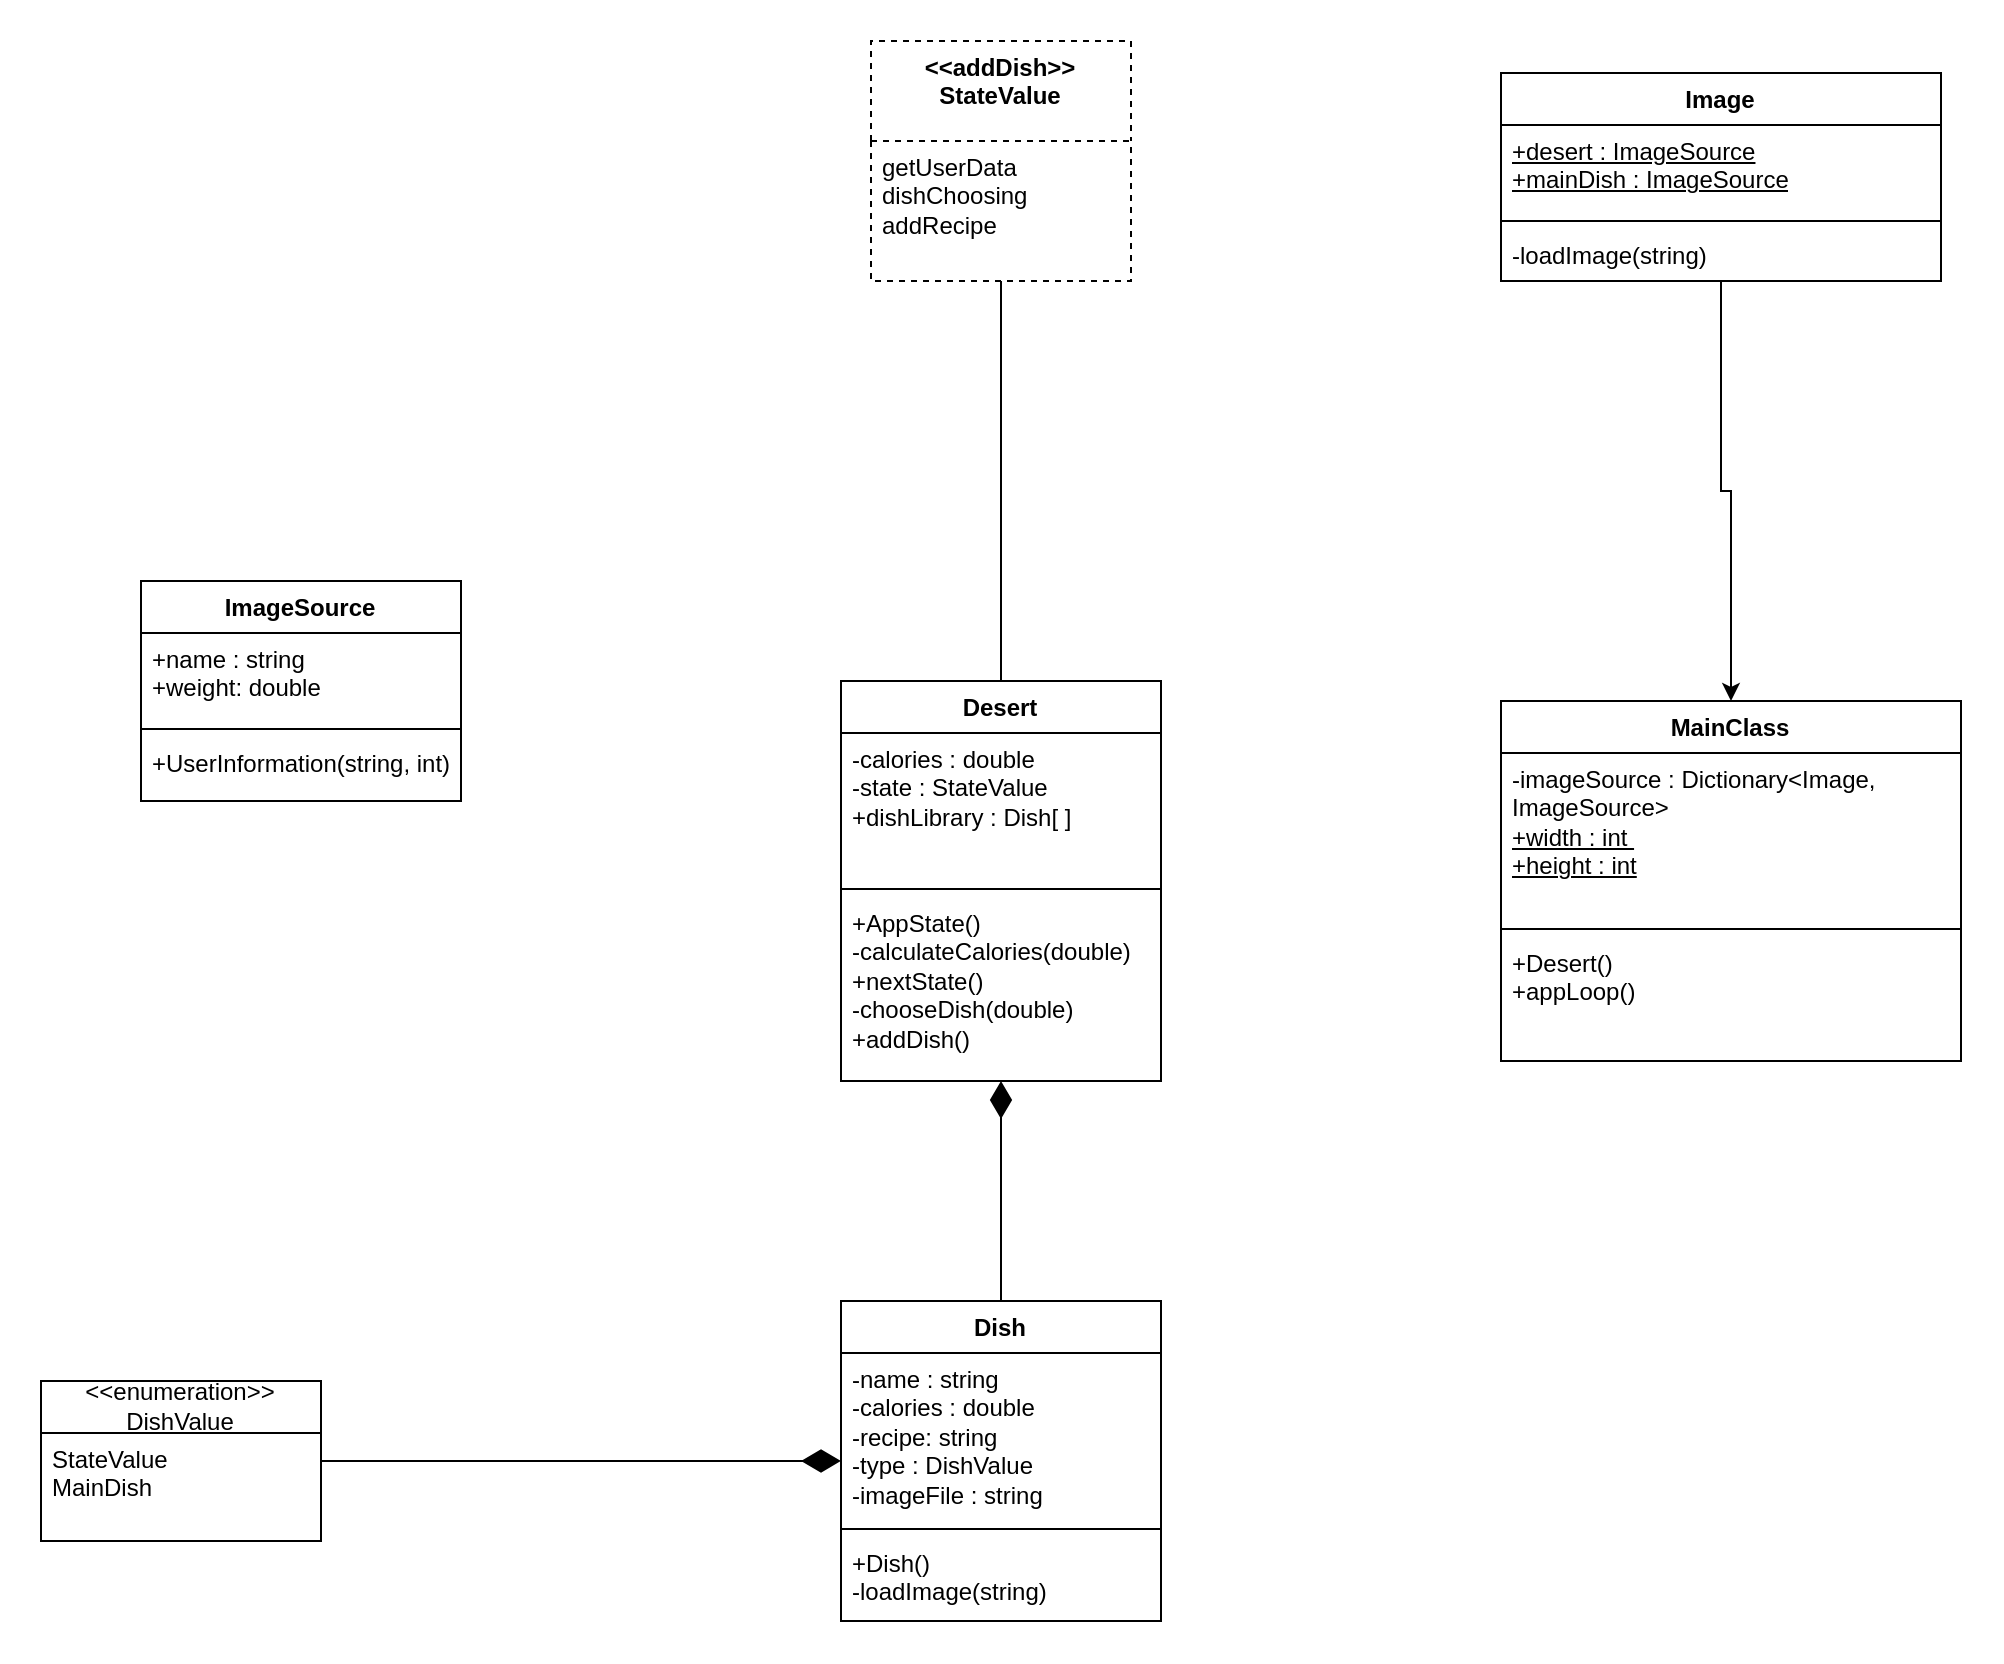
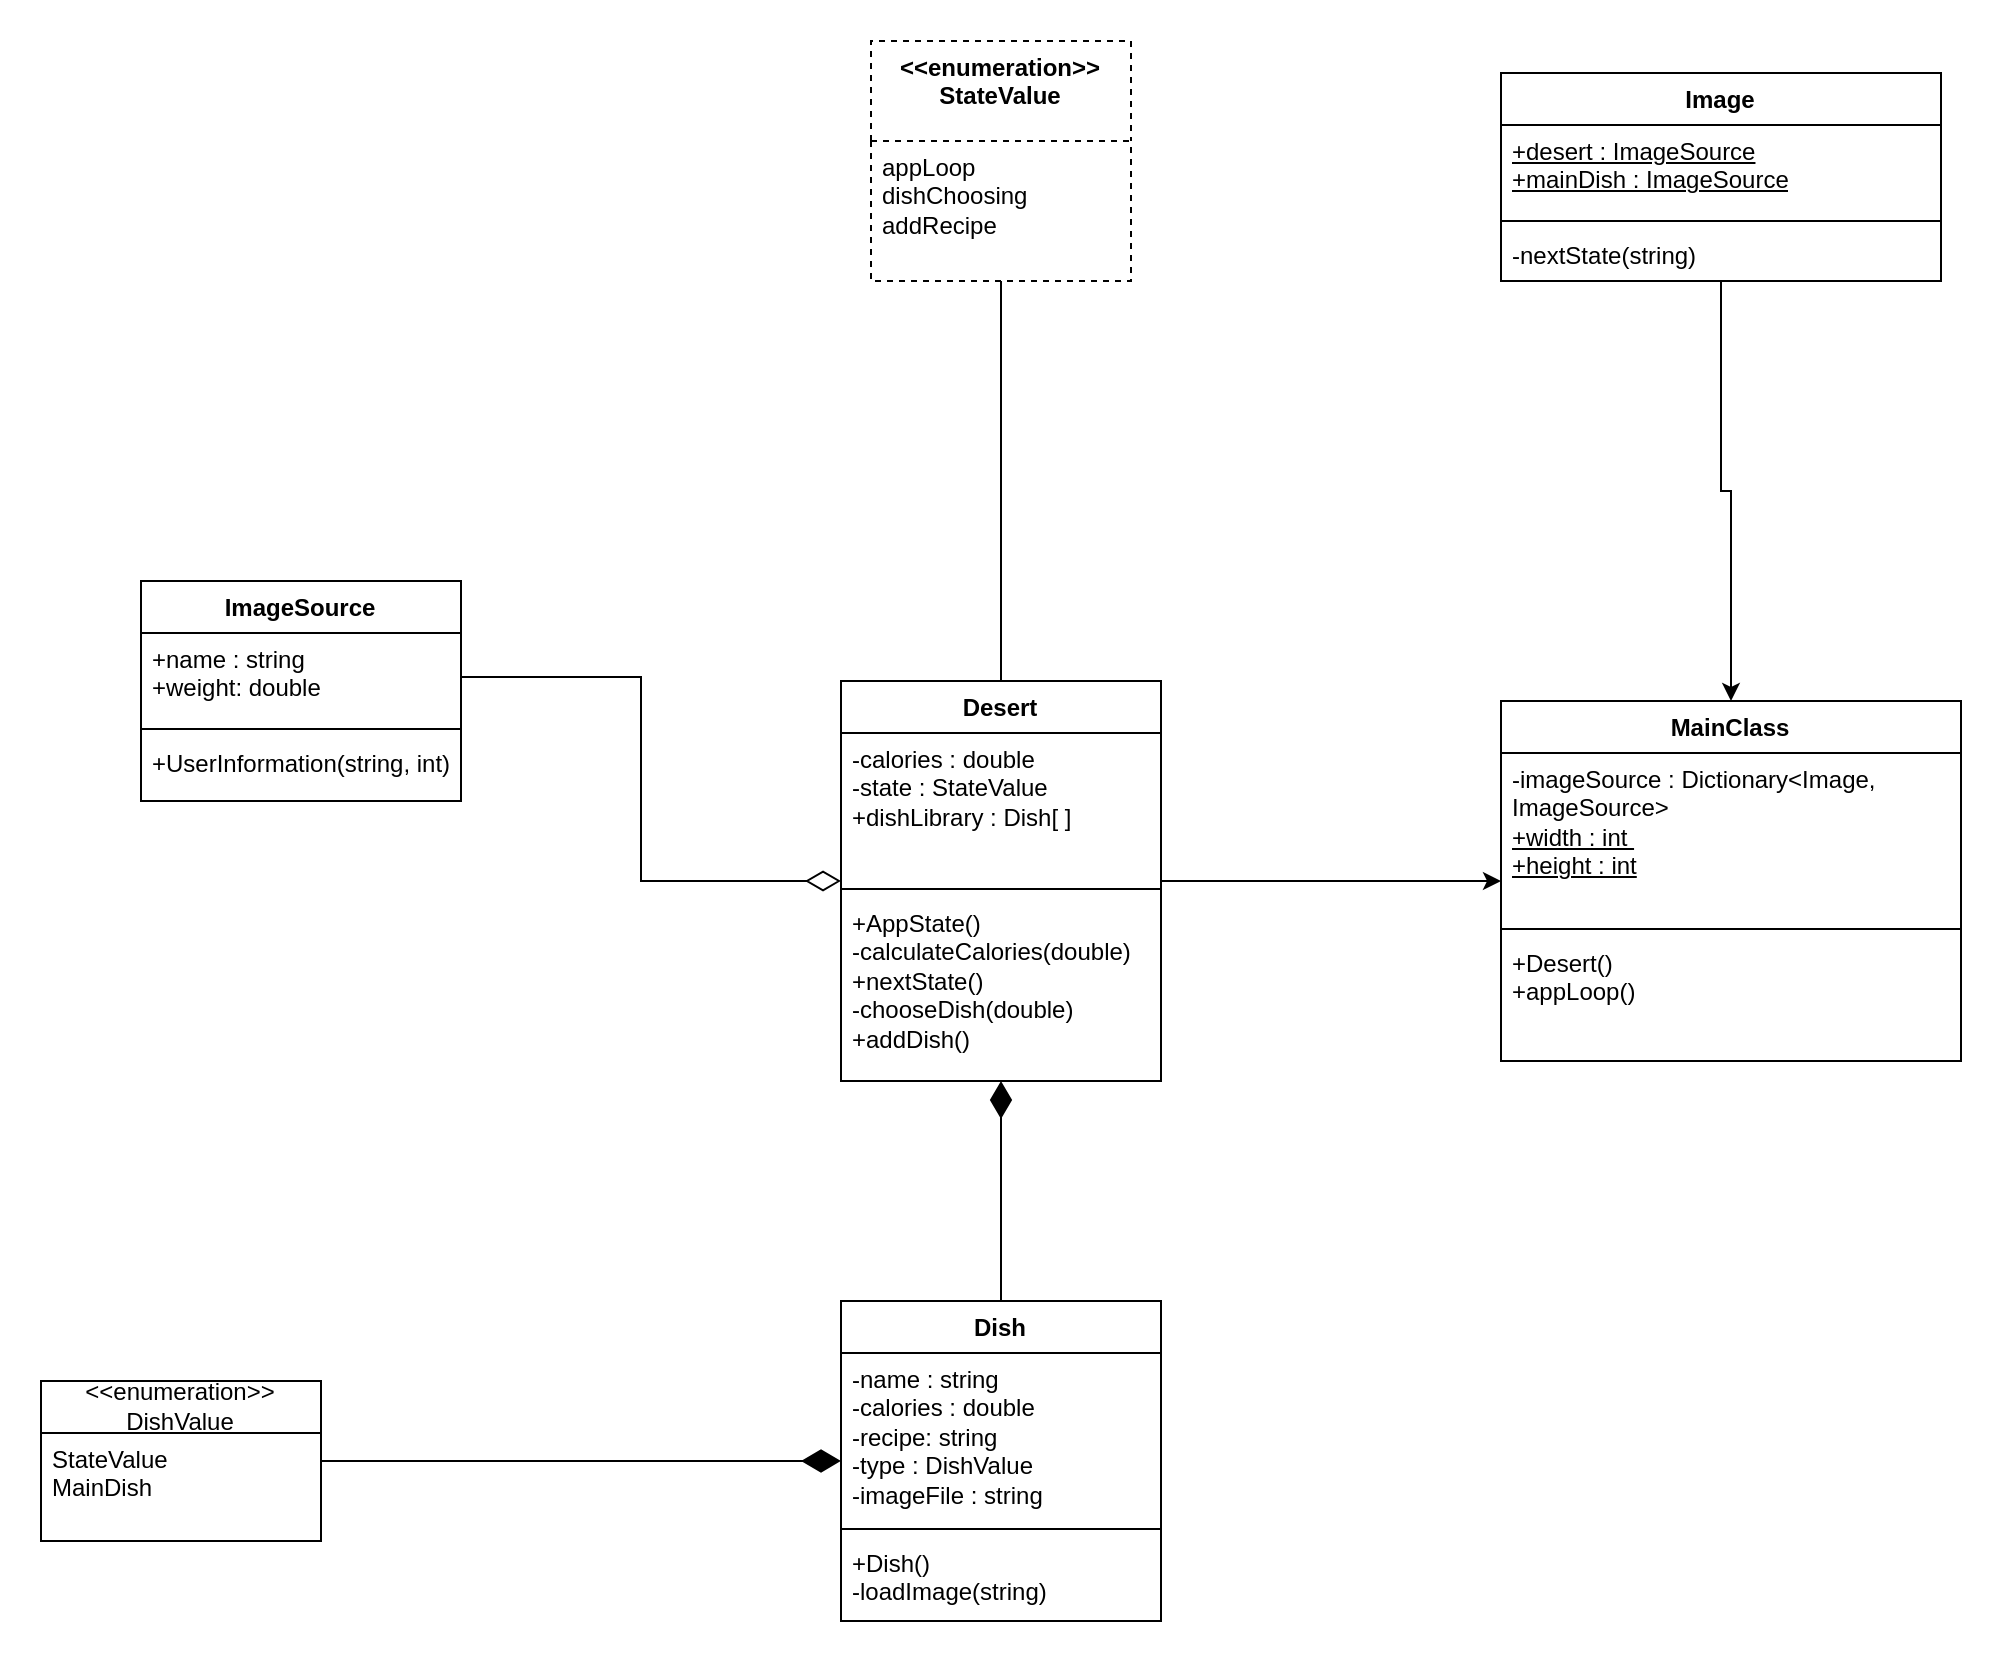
node "<<addDish>> StateValue": label "<<addDish>> StateValue" -> "<<enumeration>> StateValue"
node "getUserData dishChoosing addRecipe": label "getUserData dishChoosing addRecipe" -> "appLoop dishChoosing addRecipe"
node "-loadImage(string)": label "-loadImage(string)" -> "-nextState(string)"
edge "+name : string +weight: double" -> "Desert": added
edge "Desert" -> "MainClass": added
